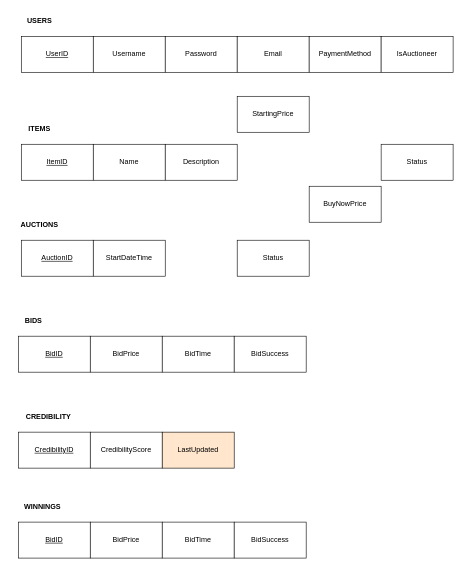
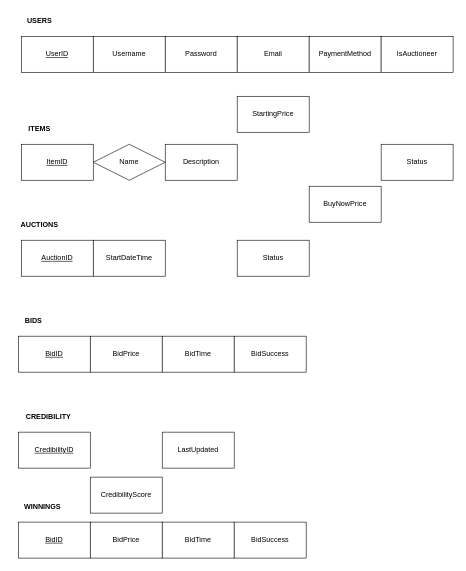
node "Name": shape rectangle -> diamond
node "CredibilityScore": moved (126, 450) -> (126, 495)
node "LastUpdated": fillcolor #ffe6cc -> #ffffff
